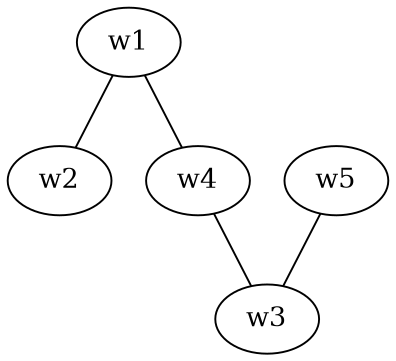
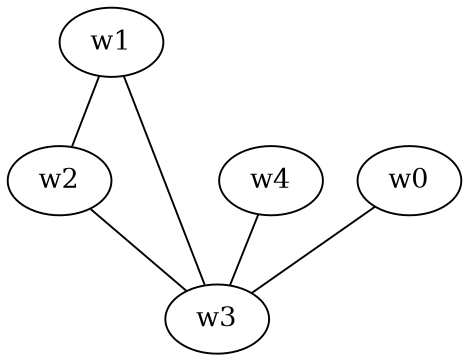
edge "w1" -- "w4": now "w1" -- "w3"
node "w5": label "w5" -> "w0"
edge "w2" -- "w3": added
